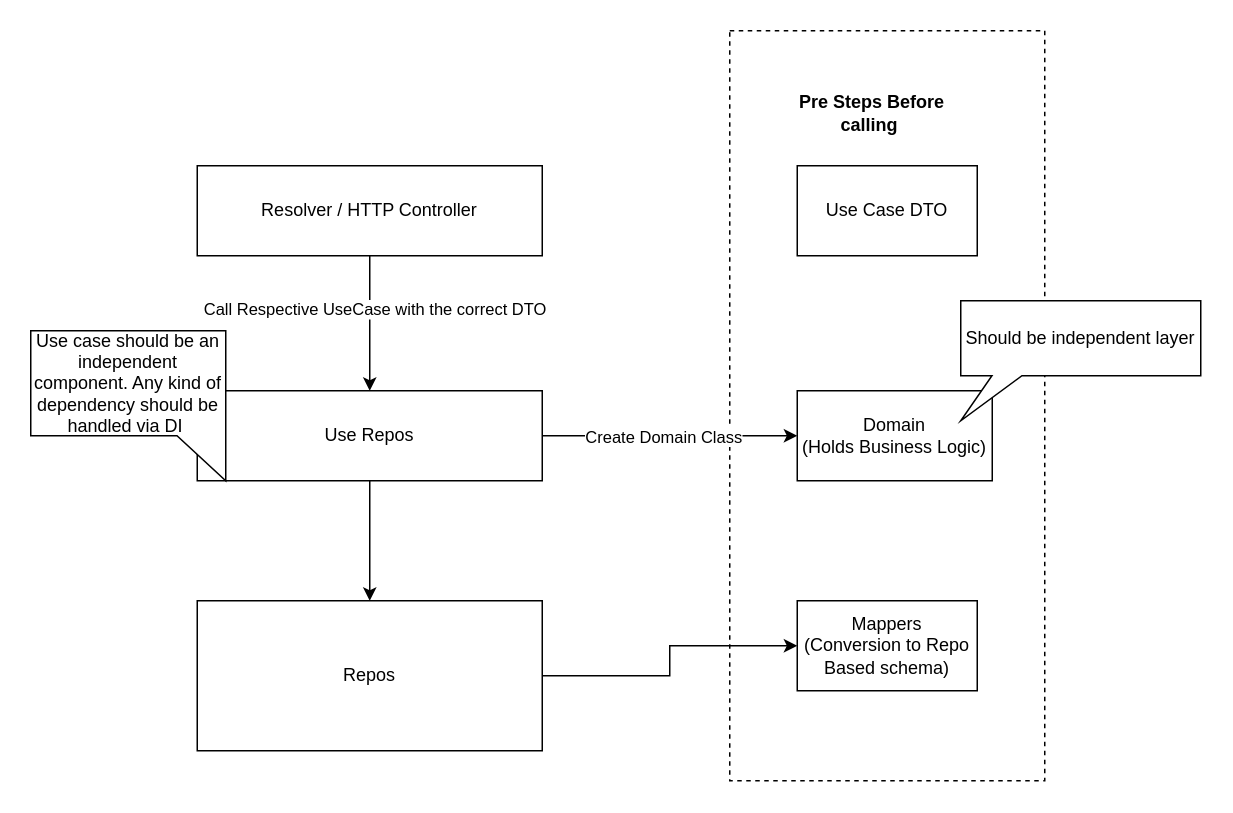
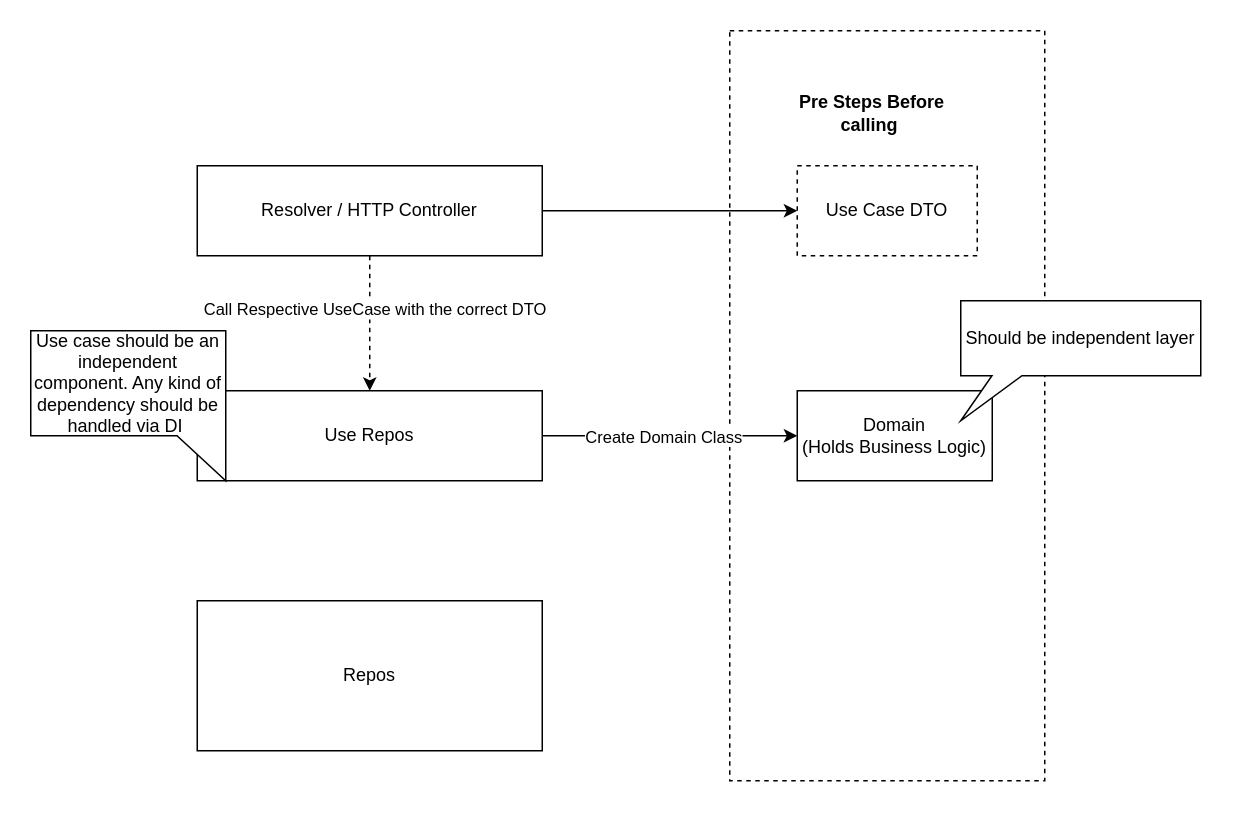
edge "Resolver / HTTP Controller" -> "Use Case DTO": added
node "Use Case DTO": style solid -> dashed
edge "Resolver / HTTP Controller" -> "Use Repos": style solid -> dashed
edge "Use Repos" -> "Repos": removed
node "Mappers (Conversion to Repo Based schema)": removed
edge "Repos" -> "Mappers (Conversion to Repo Based schema)": removed
